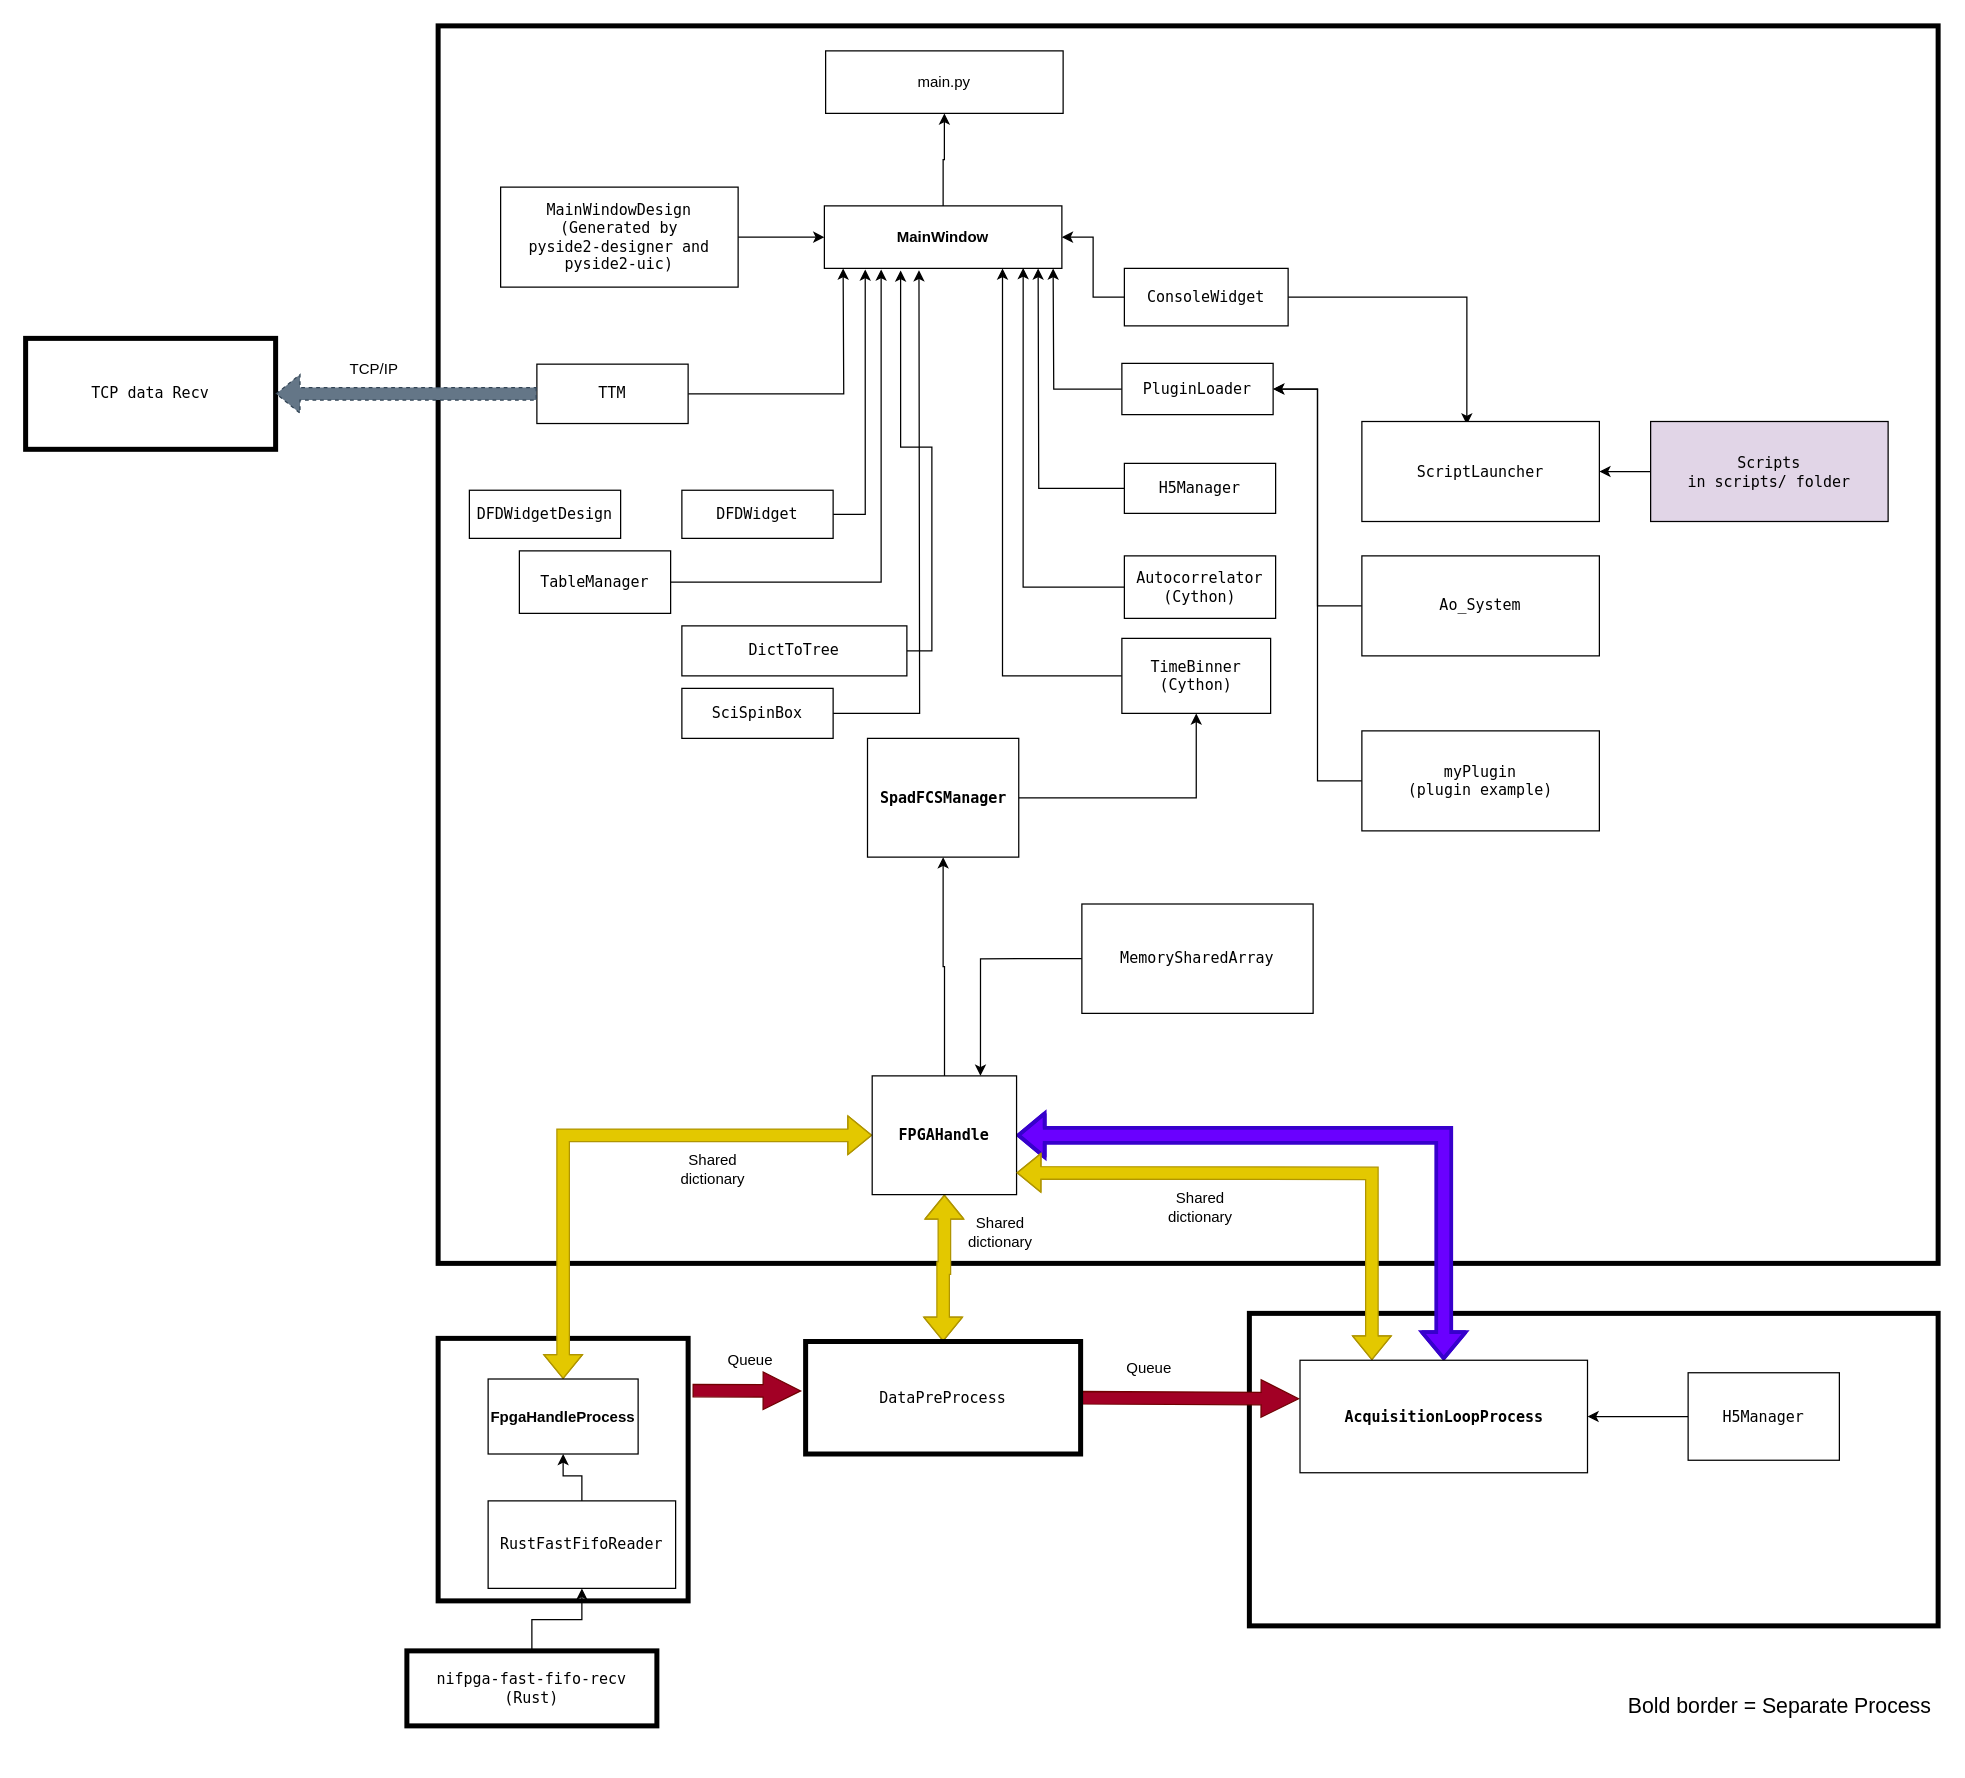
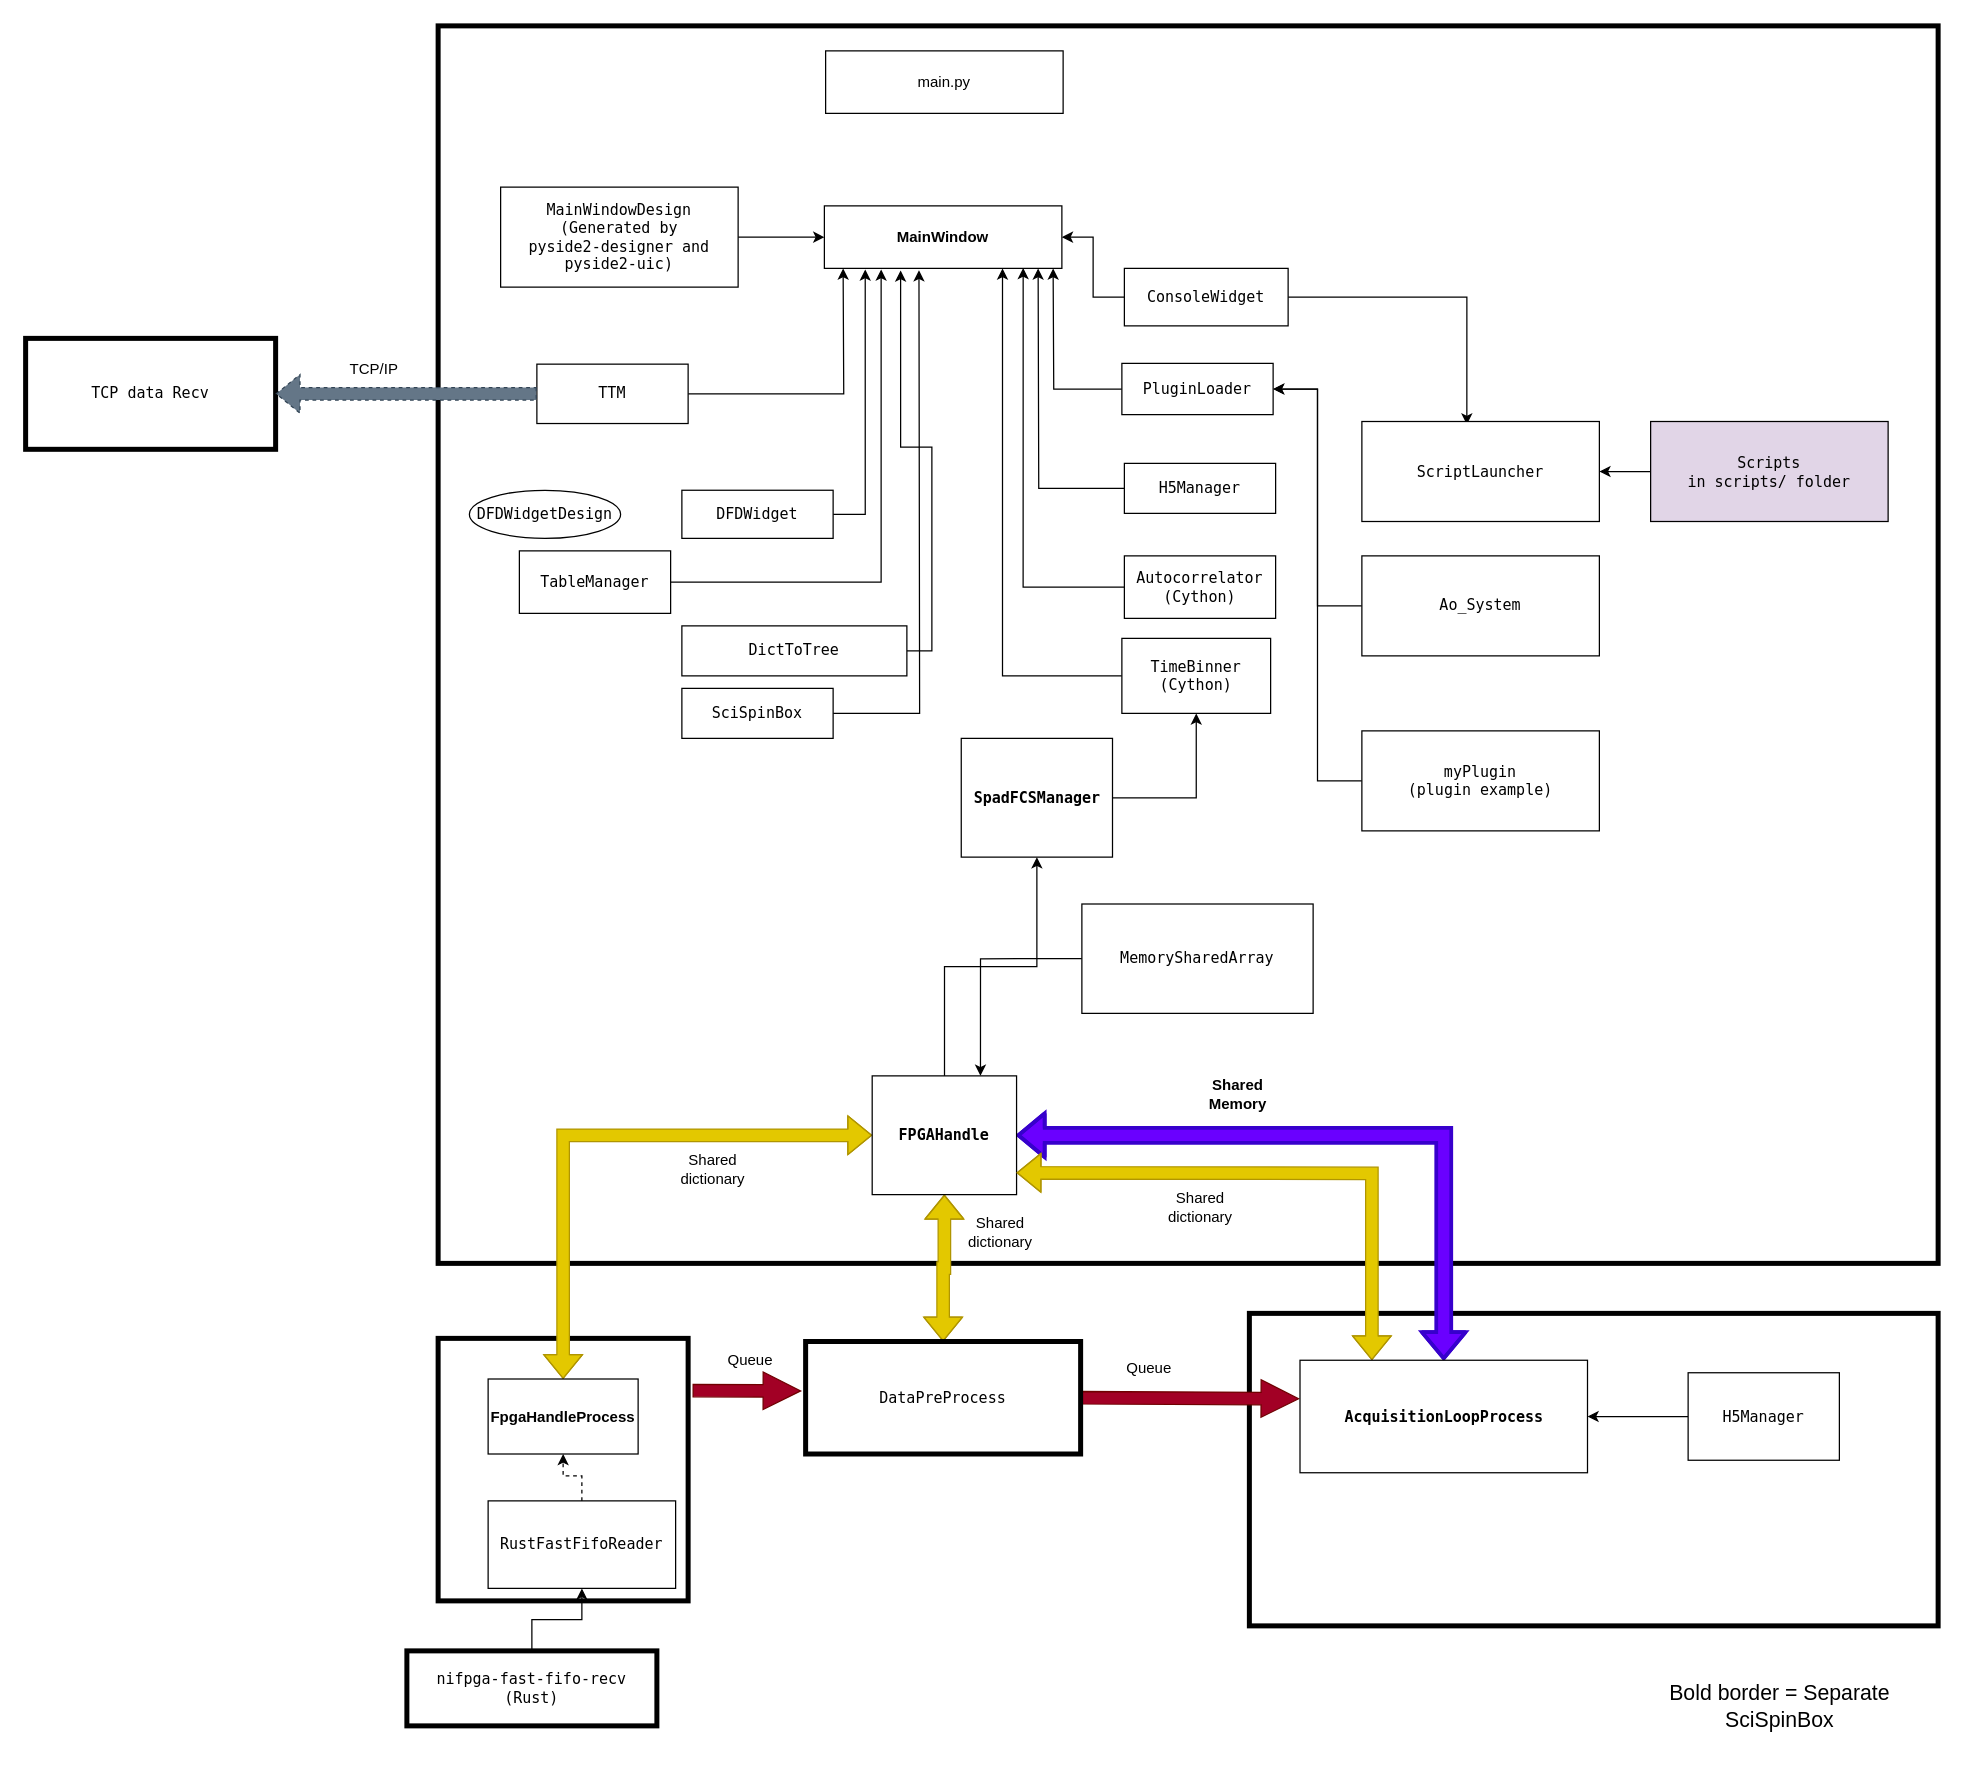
edge "MainWindow" -> "main.py": removed
node "DFDWidgetDesign": shape rectangle -> ellipse
node "SpadFCSManager": moved (943, 798) -> (1037, 798)
node "Shared Memory": added
edge "RustFastFifoReader" -> "FpgaHandleProcess": style solid -> dashed
node "Bold border = Separate Process": label "Bold border = Separate Process" -> "Bold border = Separate SciSpinBox"
